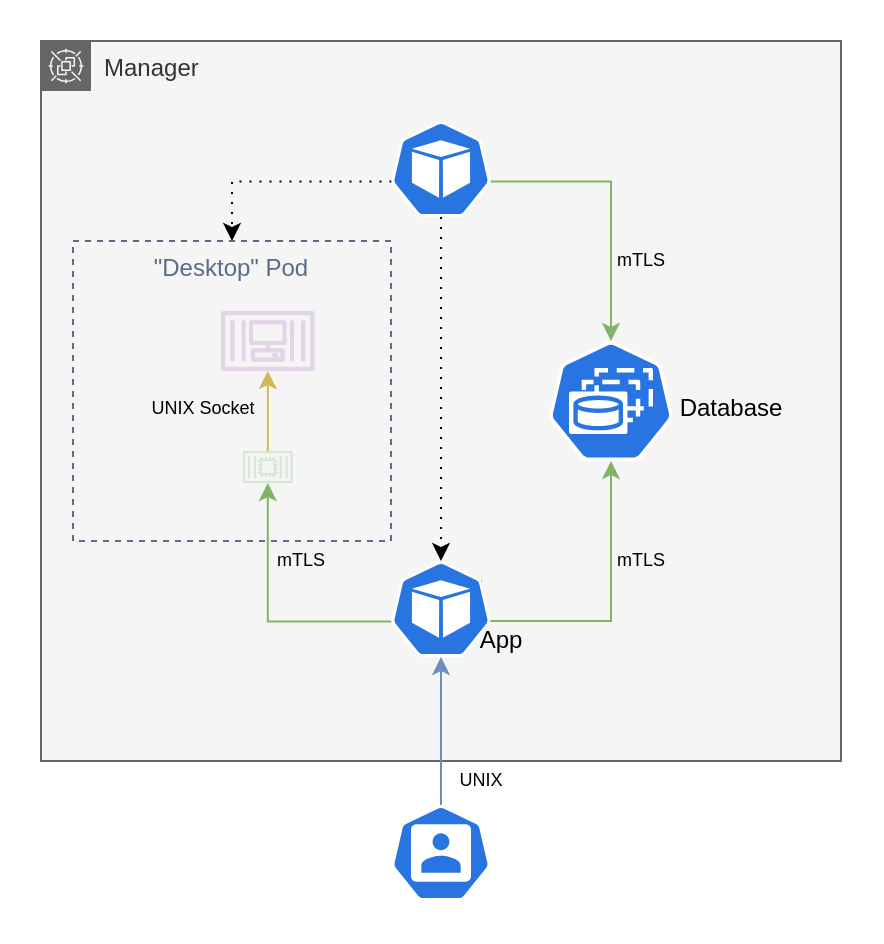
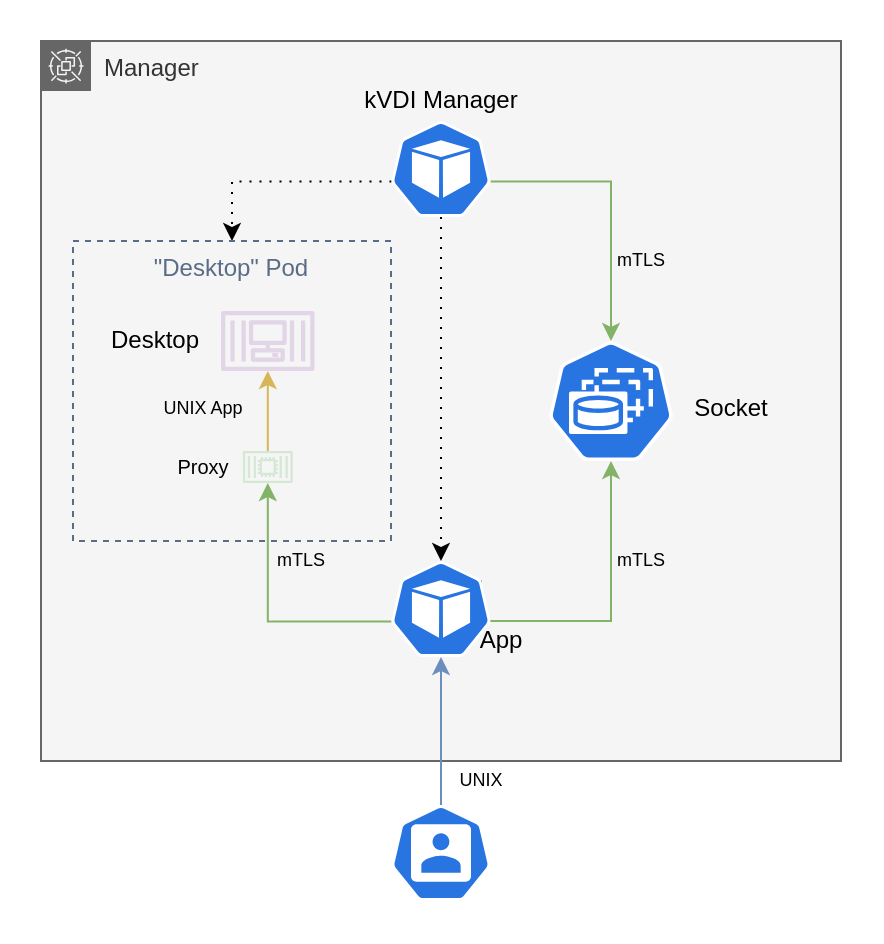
node "kVDI Manager": added
node "Desktop": added
node "UNIX Socket": label "UNIX Socket" -> "UNIX App"
node "Database": label "Database" -> "Socket"
node "Proxy": added
